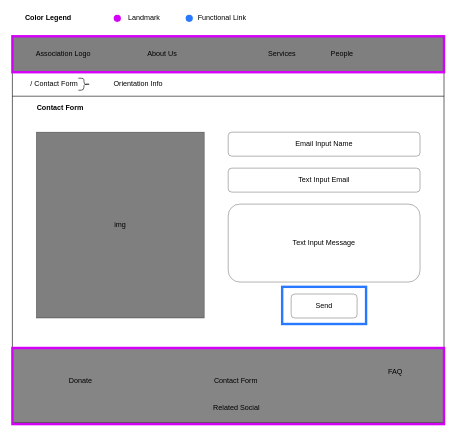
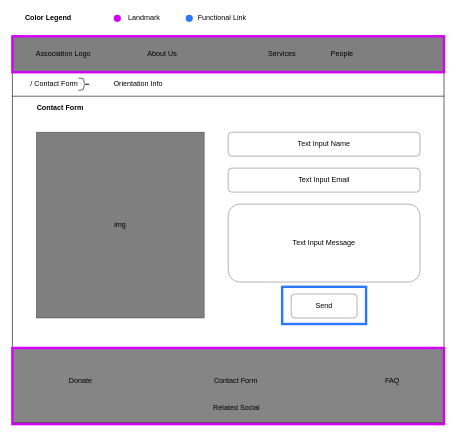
node "Email Input Name": label "Email Input Name" -> "Text Input Name"
node "FAQ": moved (396, 372) -> (393, 381)
